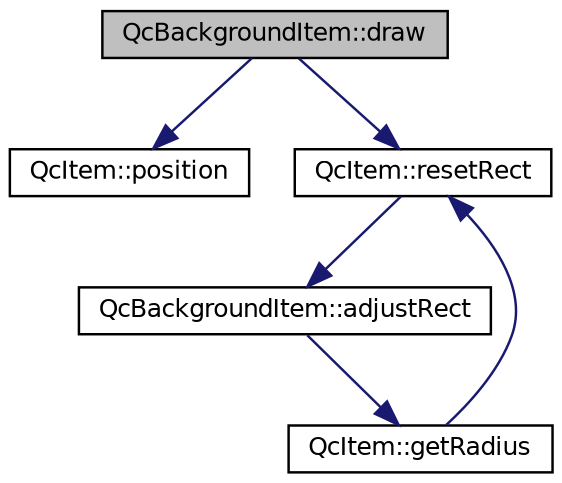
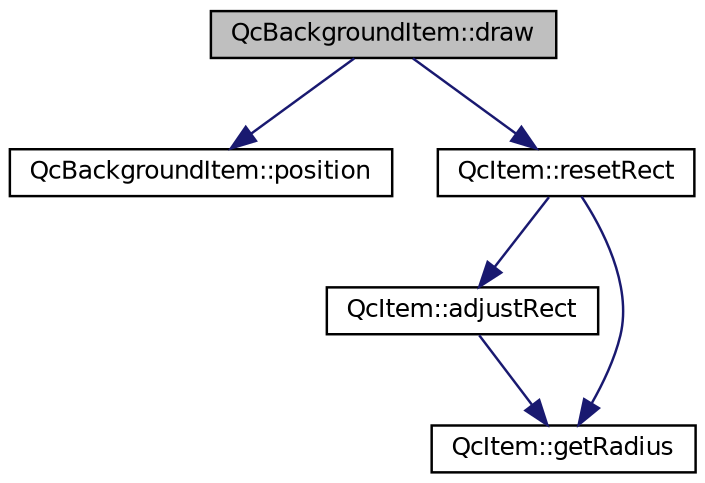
node "QcItem::position": label "QcItem::position" -> "QcBackgroundItem::position"
node "QcBackgroundItem::adjustRect": label "QcBackgroundItem::adjustRect" -> "QcItem::adjustRect"
edge "QcItem::getRadius" -> "QcItem::resetRect": reversed
